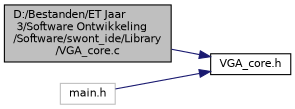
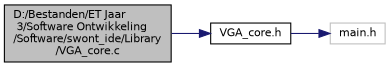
edge "main.h" -> "VGA_core.h": reversed
